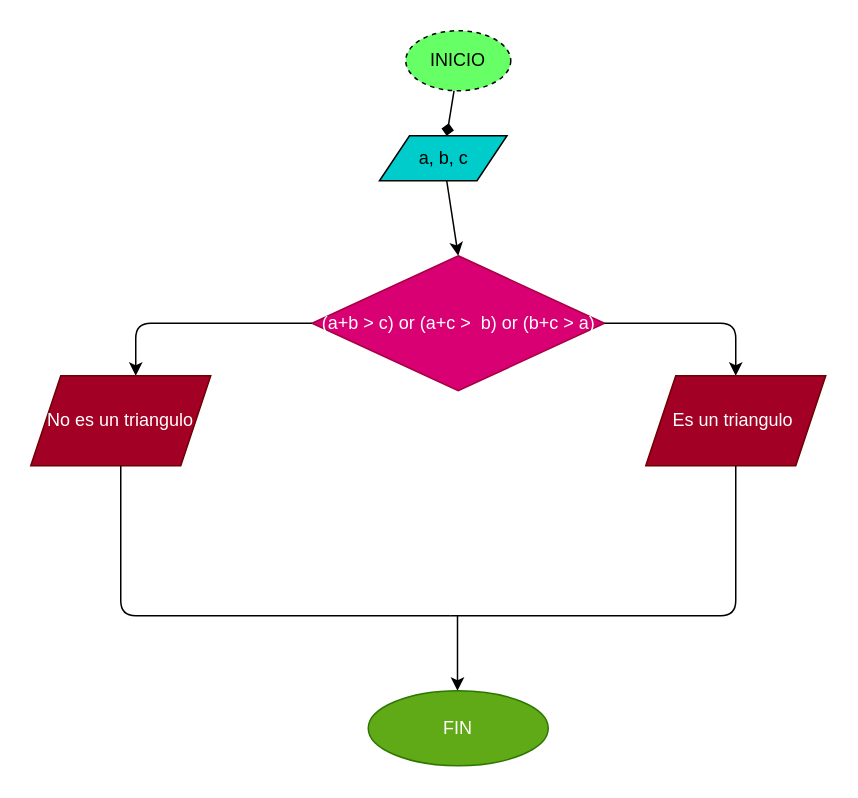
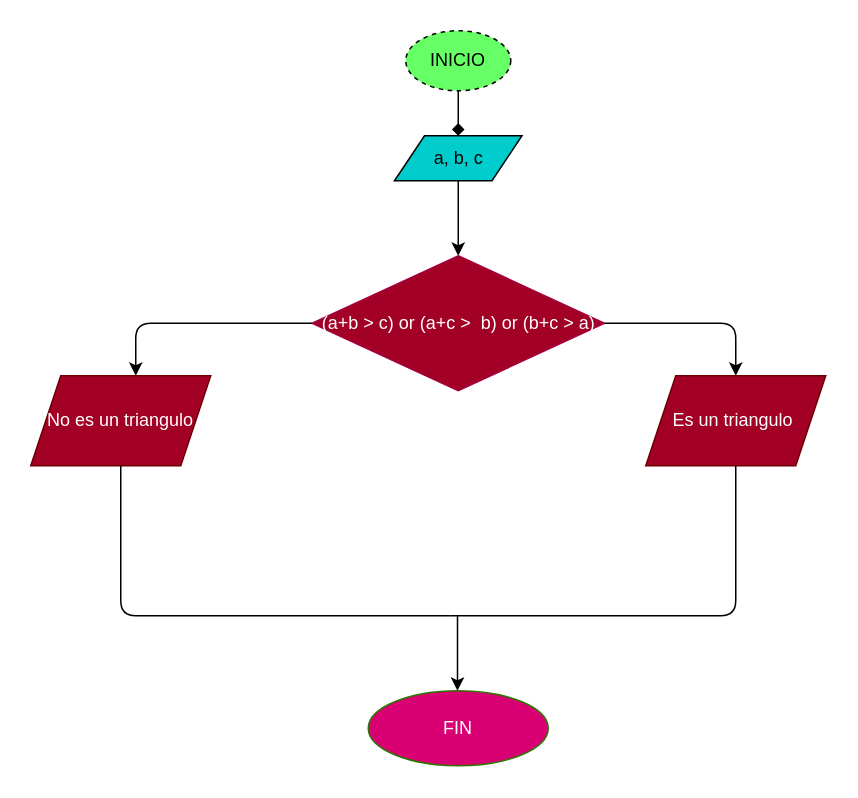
node "a, b, c": moved (443, 158) -> (458, 158)
node "(a+b > c) or (a+c > b) or (b+c > a)": fillcolor #d80073 -> #a20025
node "FIN": fillcolor #60a917 -> #d80073
